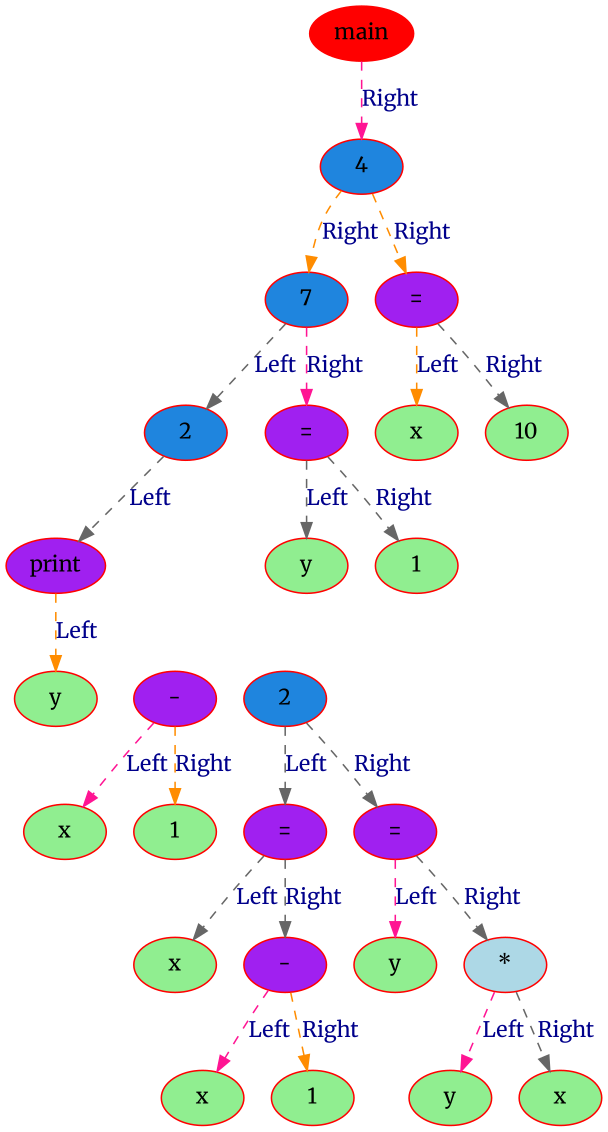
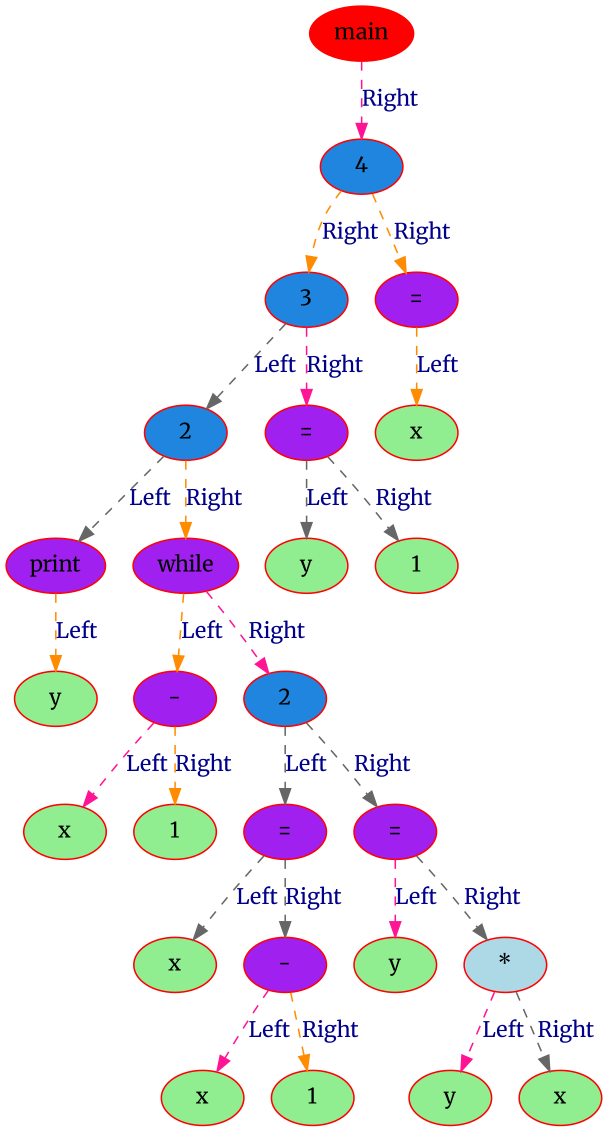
node "7": label "7" -> "3"
node "10": removed
node "while": added
